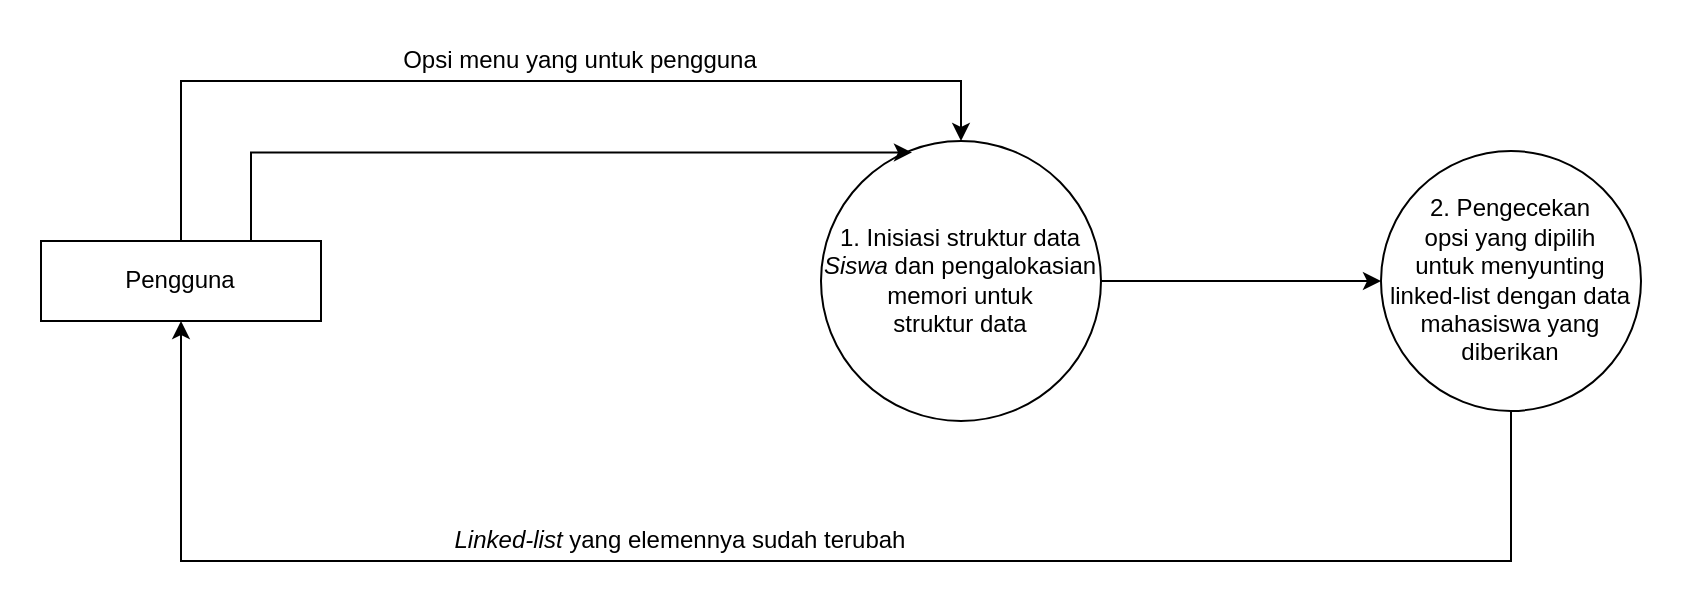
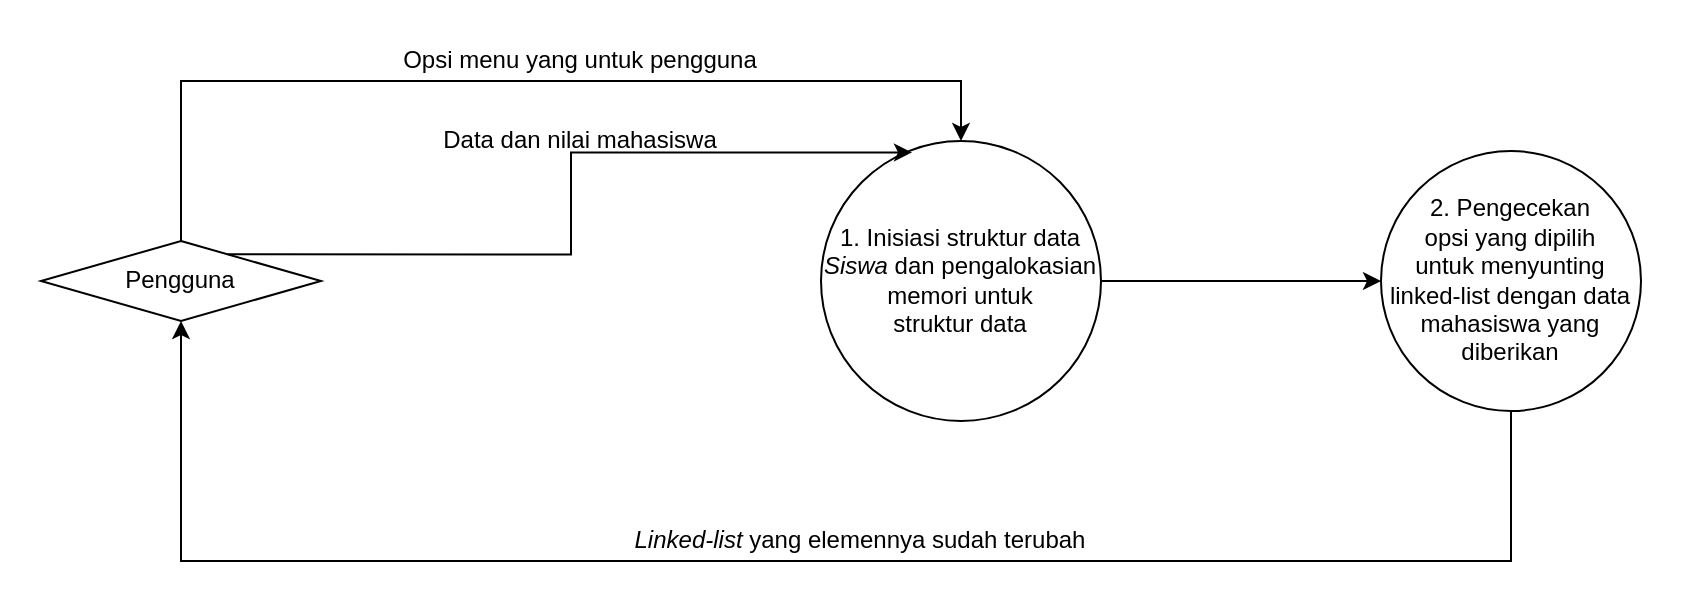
node "Data dan nilai mahasiswa": added
node "Pengguna": shape rectangle -> diamond
node "Linked-list yang elemennya sudah terubah": moved (681, 541) -> (861, 541)
